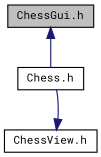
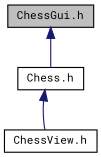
edge "Chess.h" -> "ChessView.h": reversed
